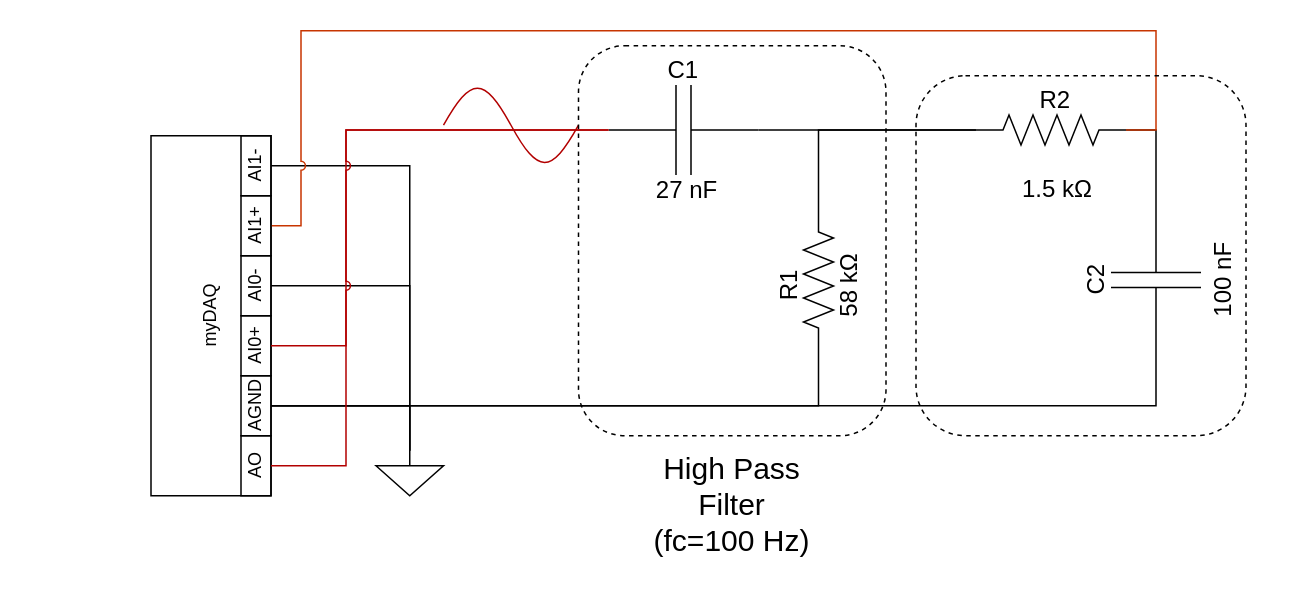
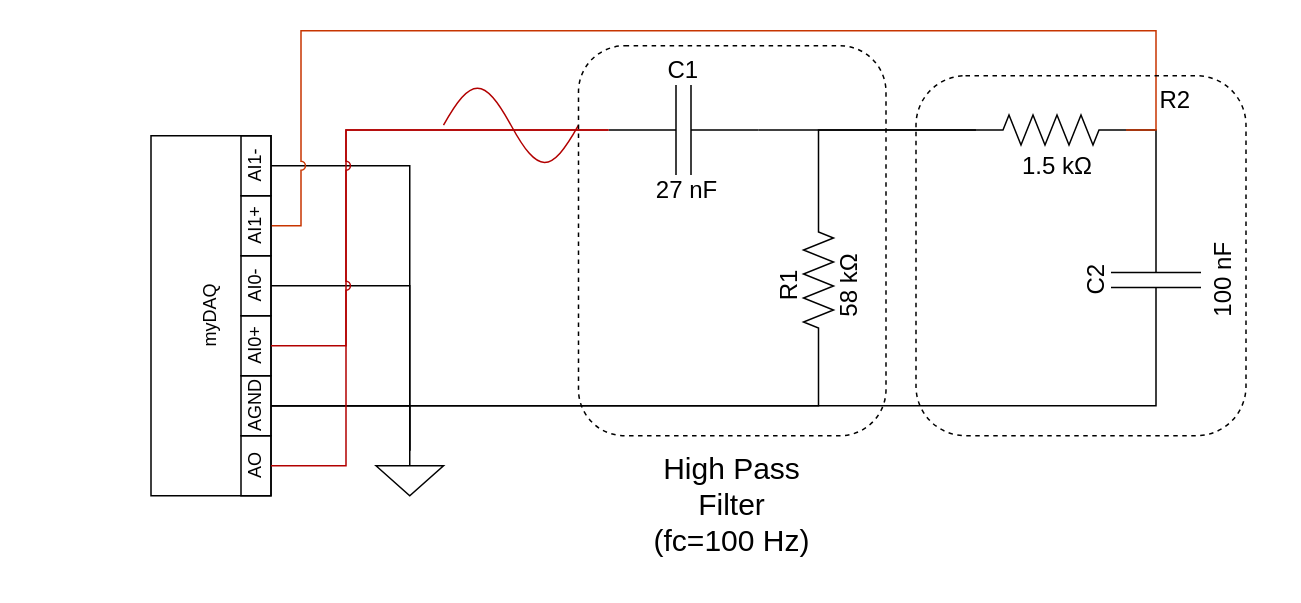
node "R2": moved (1055, 100) -> (1175, 100)
node "1.5 kΩ": moved (1056, 188) -> (1056, 166)
